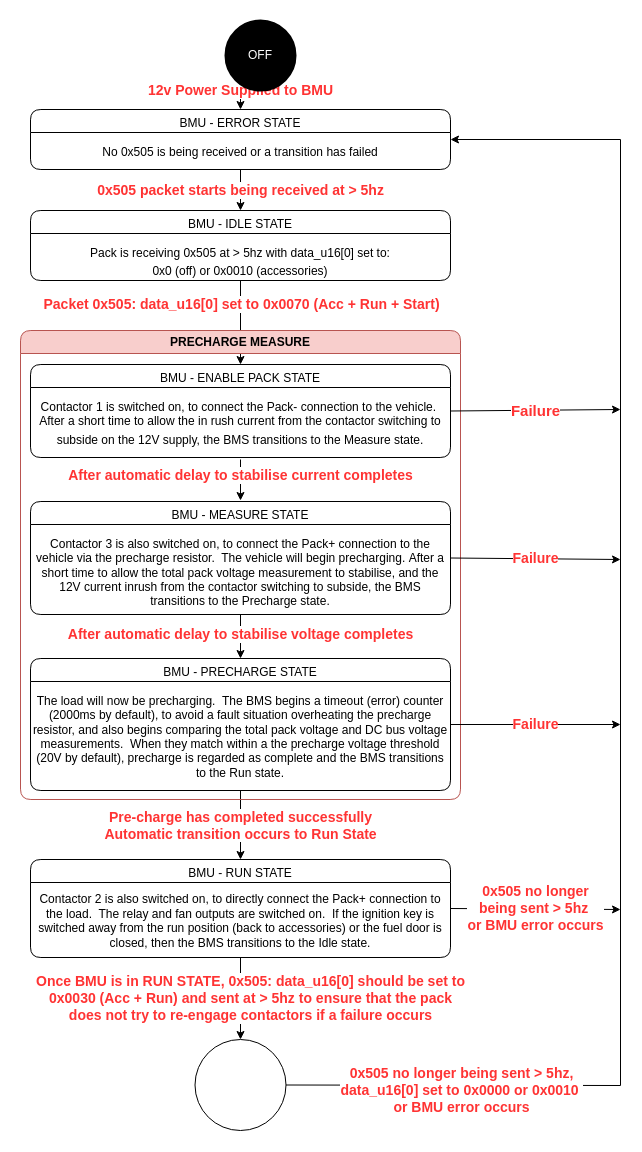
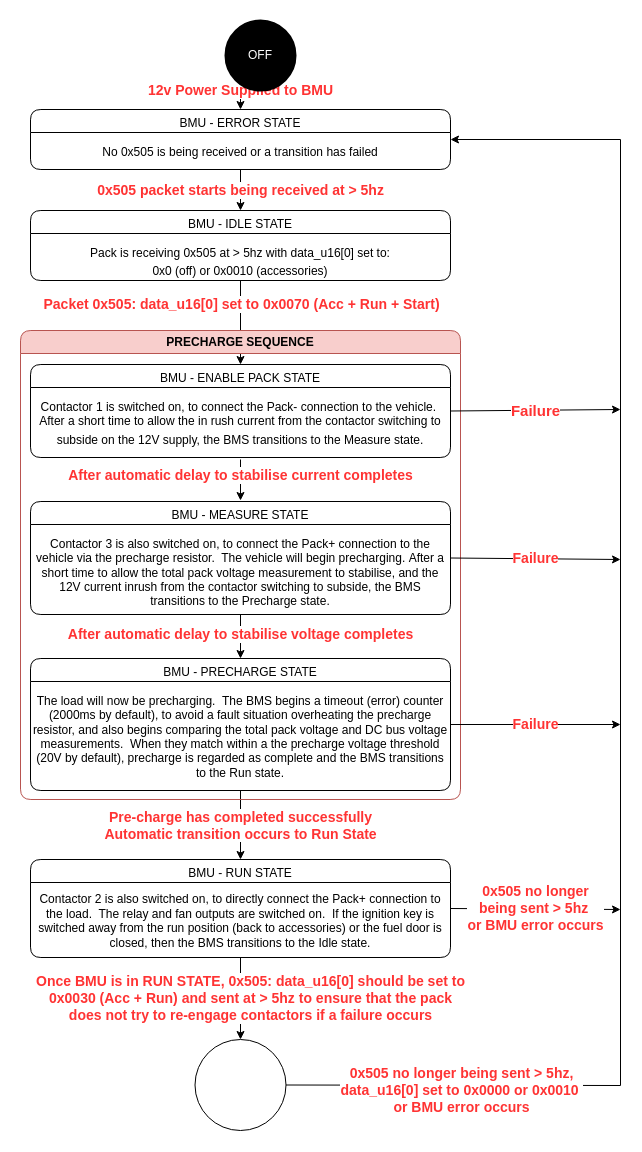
node "PRECHARGE MEASURE": label "PRECHARGE MEASURE" -> "PRECHARGE SEQUENCE"
